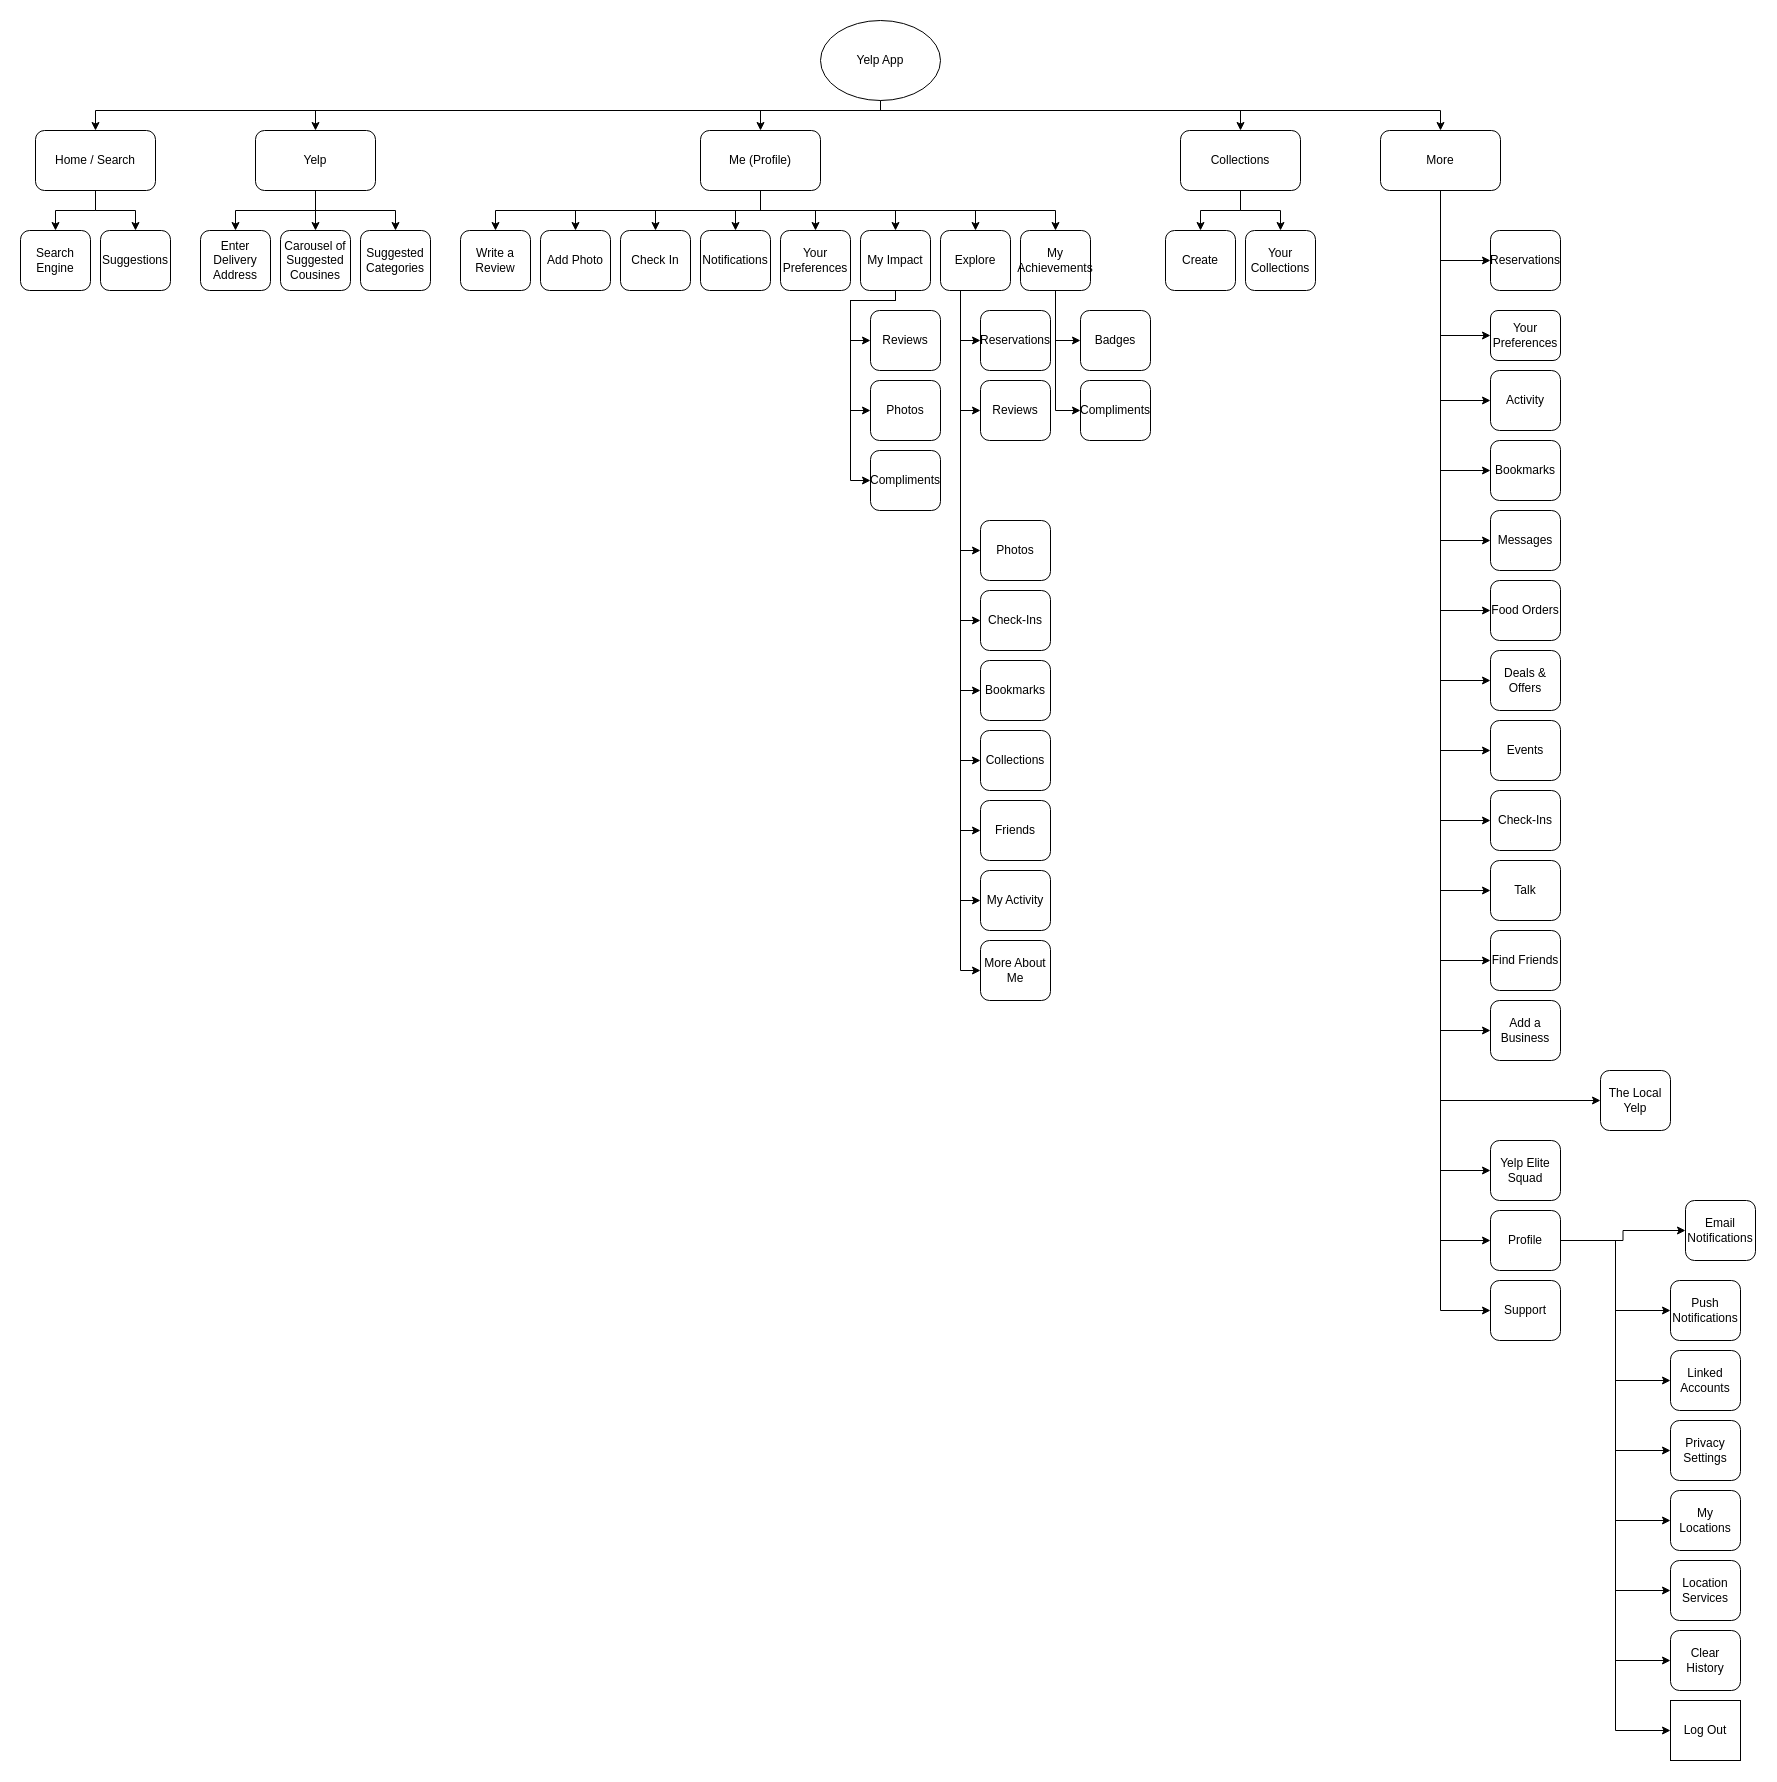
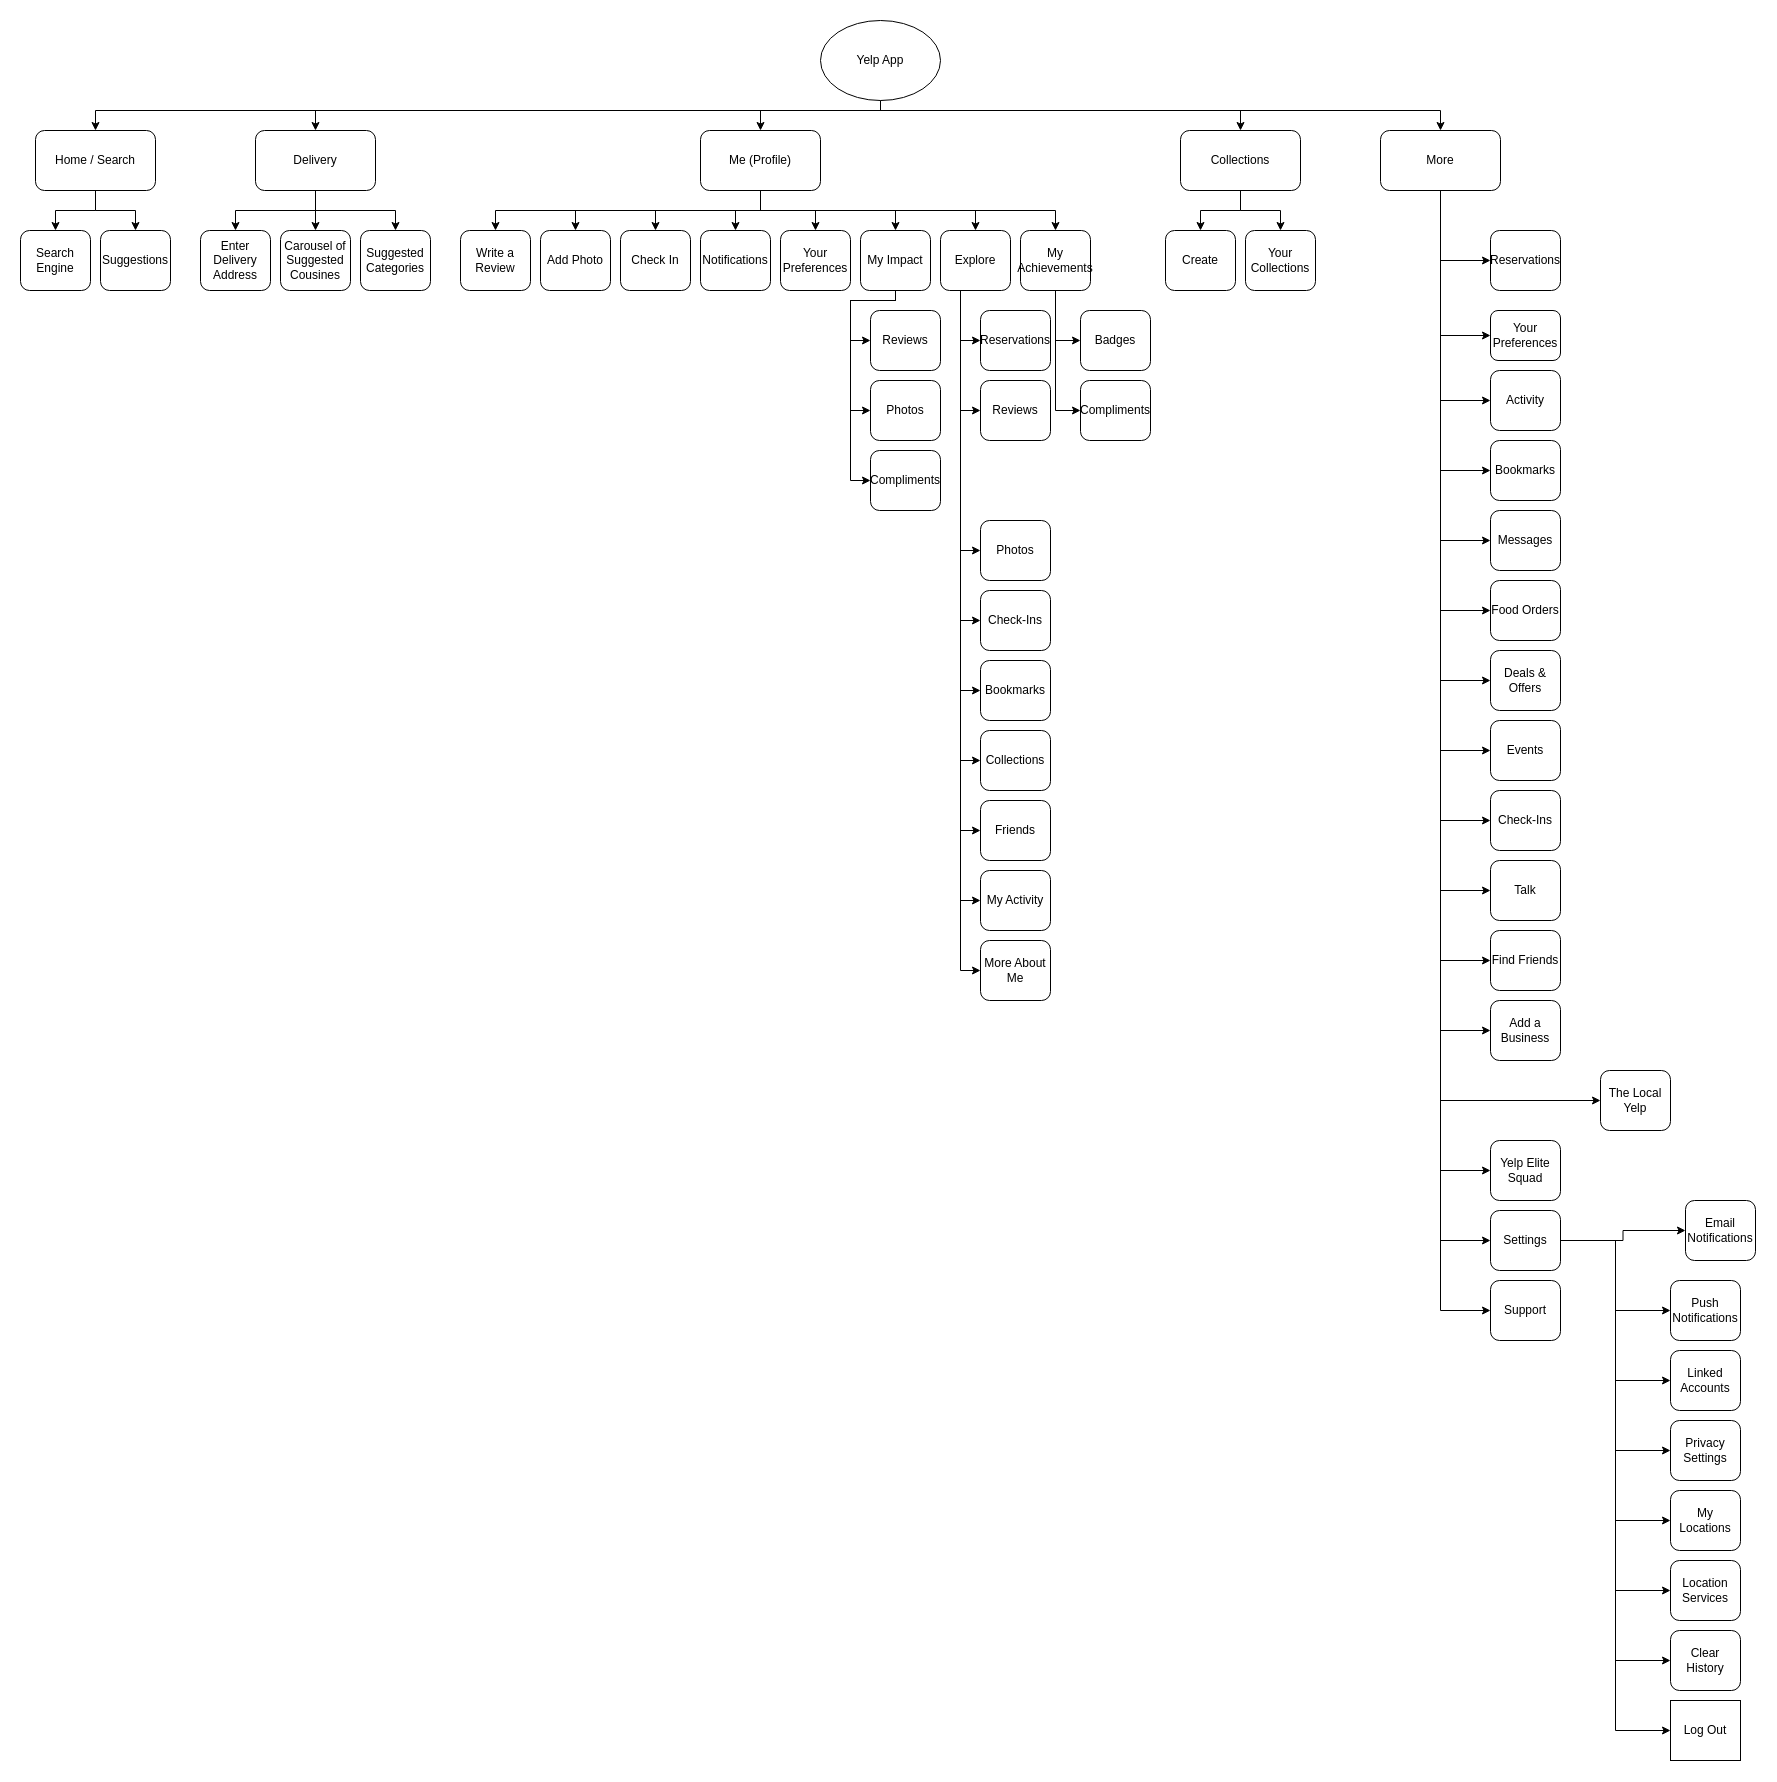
node "Yelp": label "Yelp" -> "Delivery"
node "Profile": label "Profile" -> "Settings"
